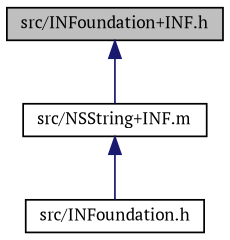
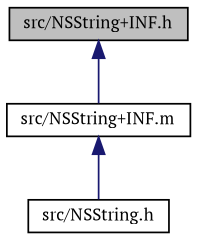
node "src/INFoundation+INF.h": label "src/INFoundation+INF.h" -> "src/NSString+INF.h"
node "src/INFoundation.h": label "src/INFoundation.h" -> "src/NSString.h"
